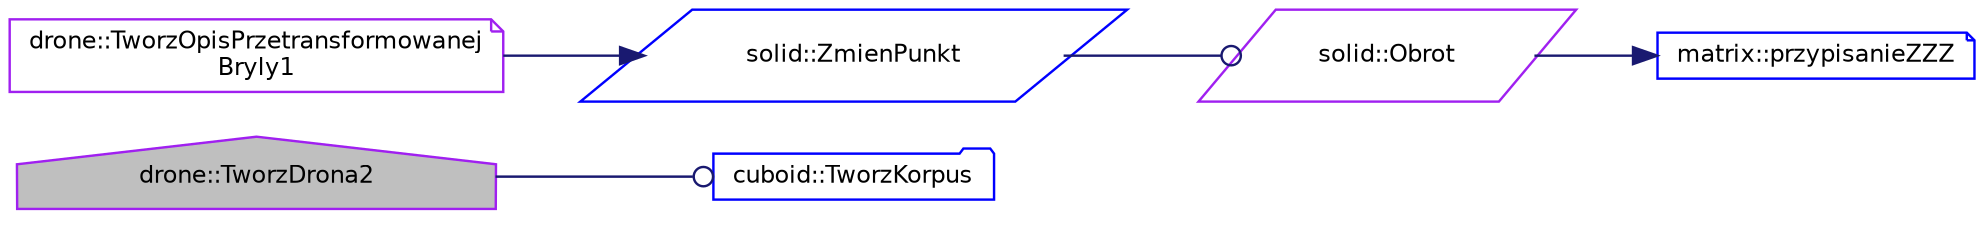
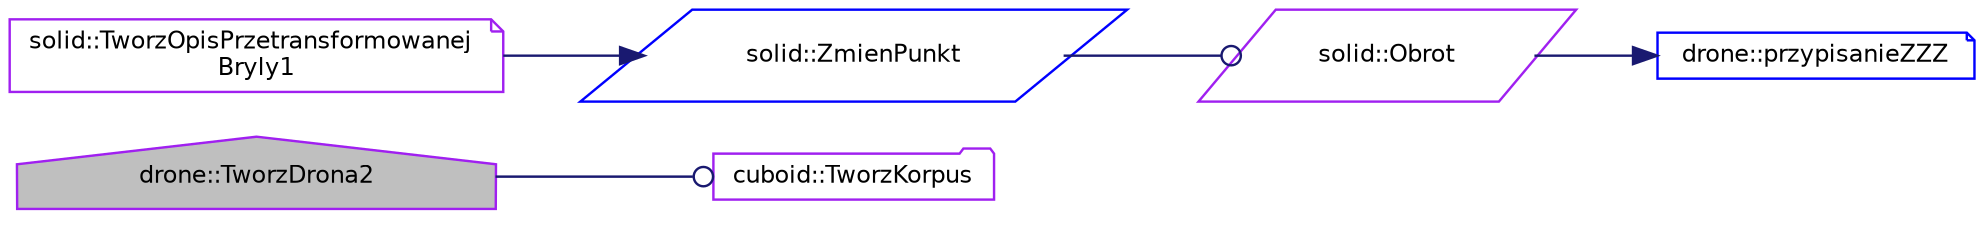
node "drone::TworzOpisPrzetransformowanej Bryly1": label "drone::TworzOpisPrzetransformowanej Bryly1" -> "solid::TworzOpisPrzetransformowanej Bryly1"
node "matrix::przypisanieZZZ": label "matrix::przypisanieZZZ" -> "drone::przypisanieZZZ"
node "cuboid::TworzKorpus": color blue -> purple
